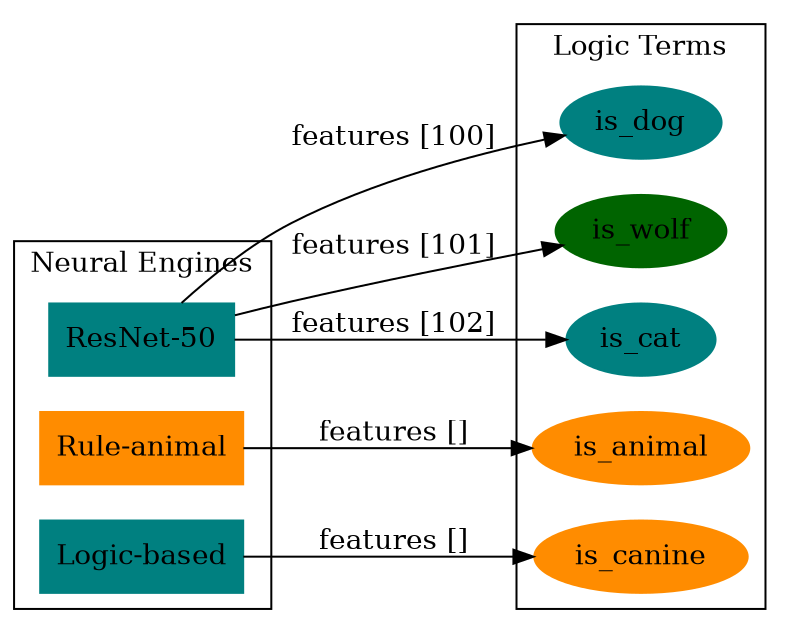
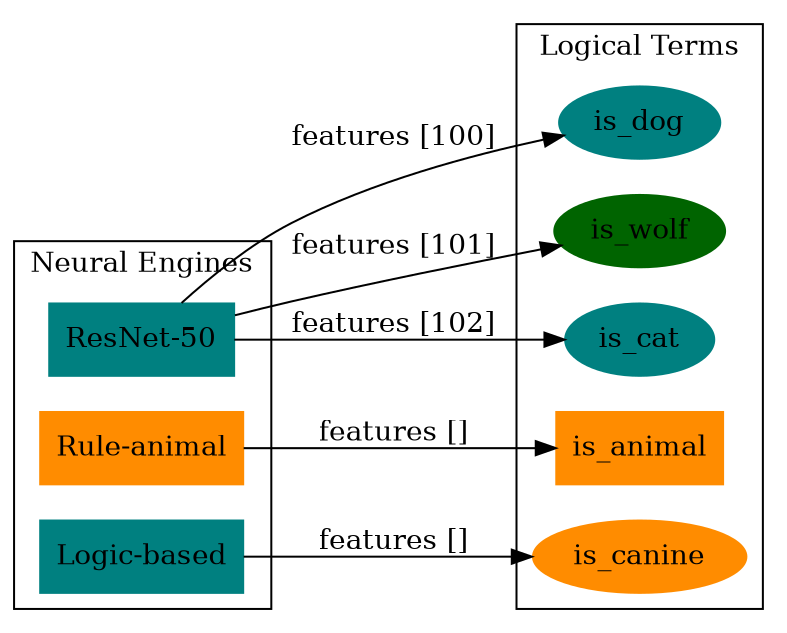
cluster "Logic Terms": label "Logic Terms" -> "Logical Terms"
node "is_animal": shape ellipse -> box
